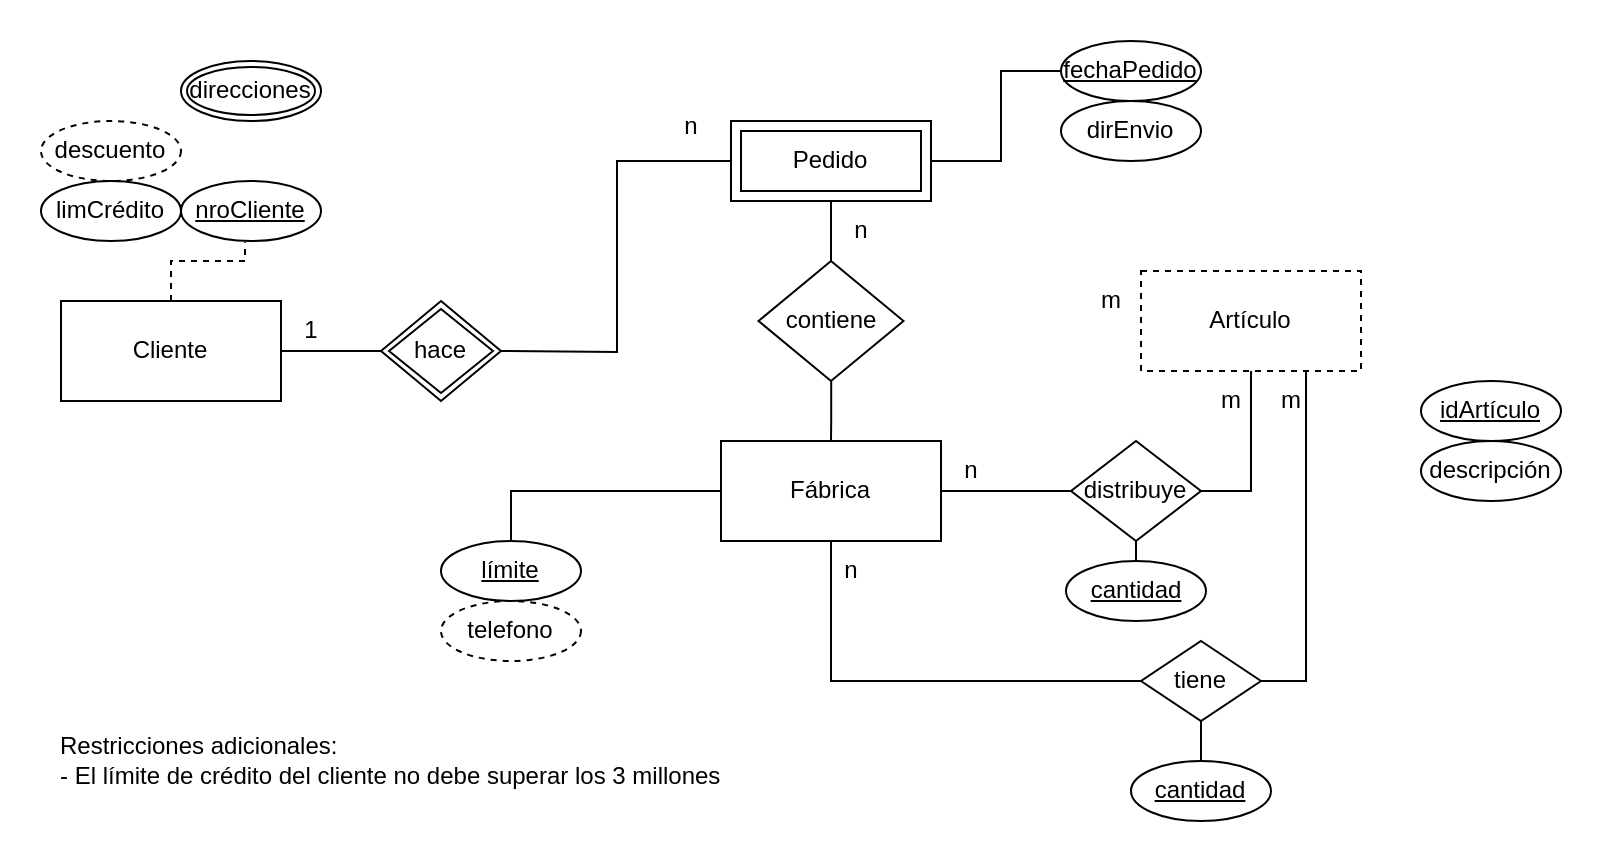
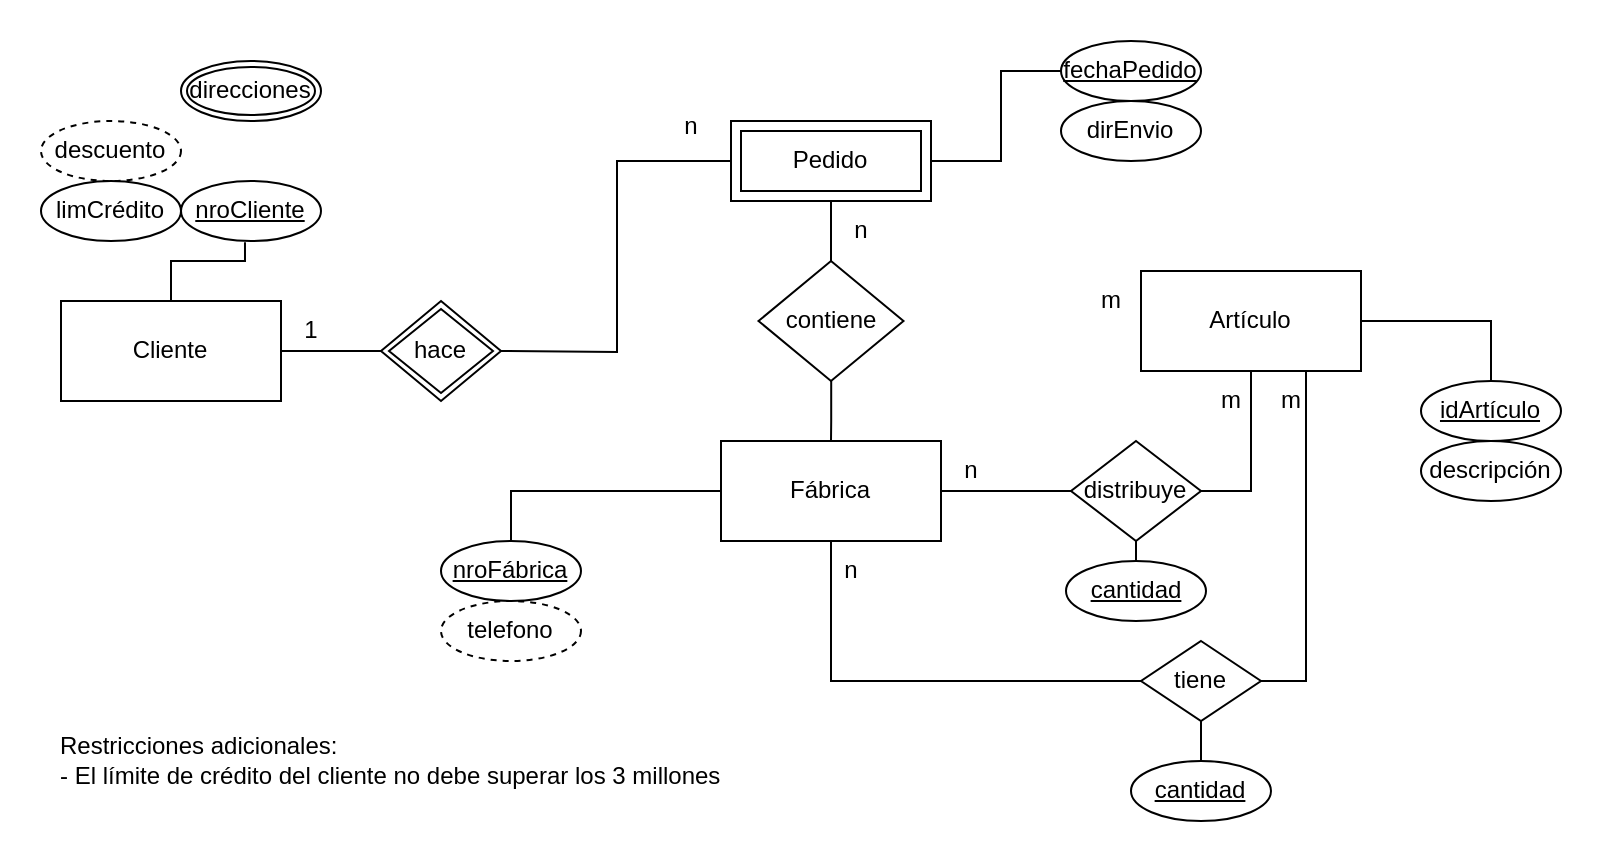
edge "nroCliente" -- "Cliente": style dashed -> solid
node "Artículo": style dashed -> solid
edge "Artículo" -- "idArtículo": added
node "límite": label "límite" -> "nroFábrica"
